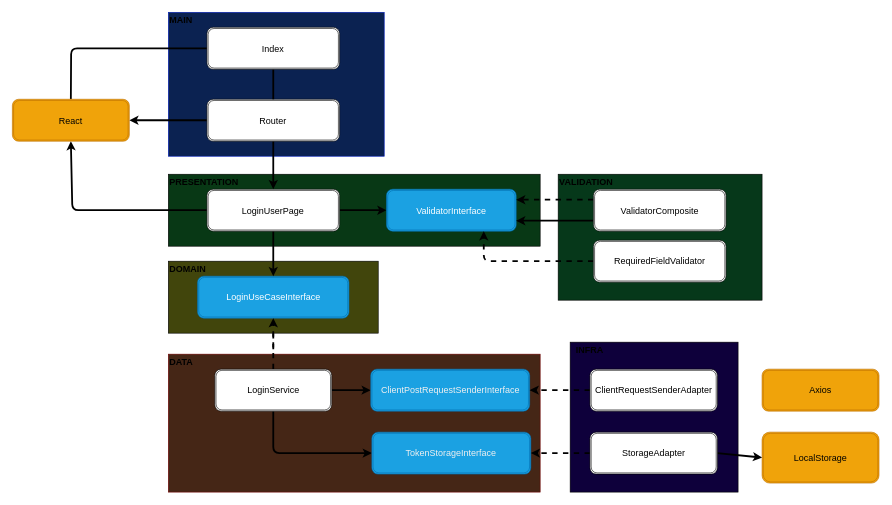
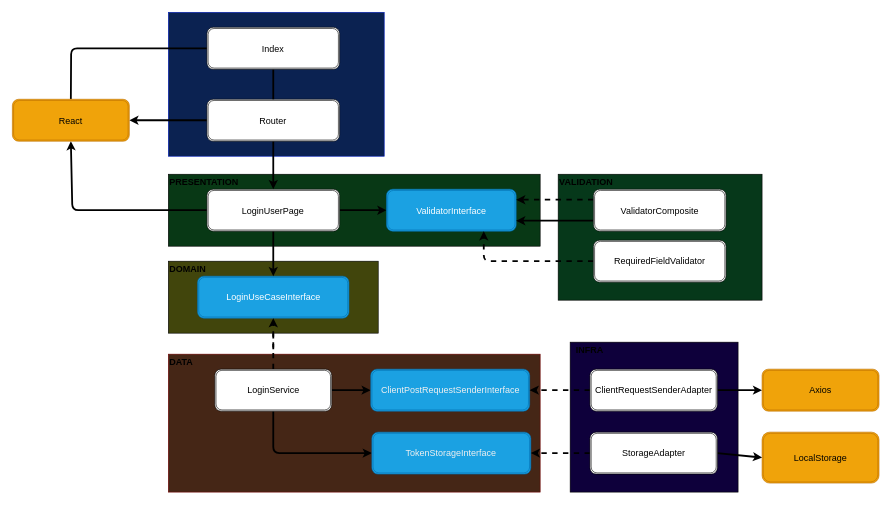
node "MAIN": removed
edge "ClientRequestSenderAdapter" -> "Axios": added
